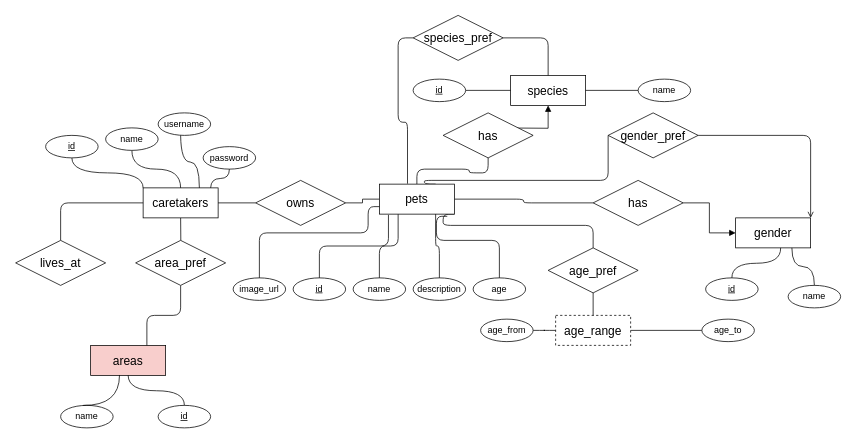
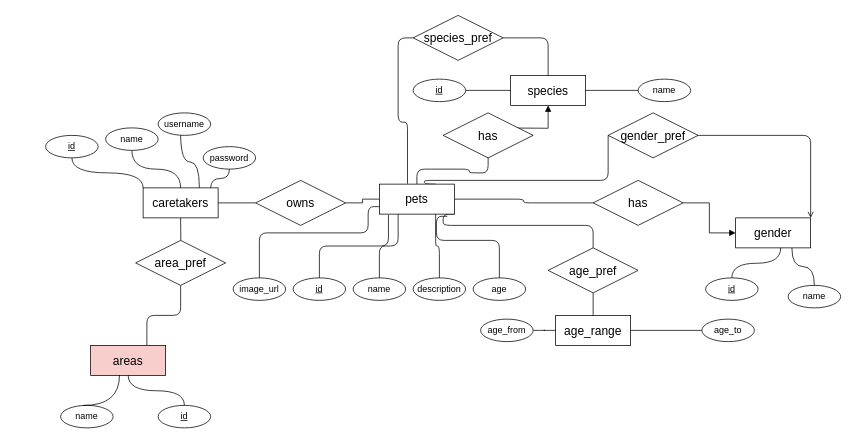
edge "caretakers" -- "lives_at": removed
node "lives_at": removed
node "age_range": style dashed -> solid
